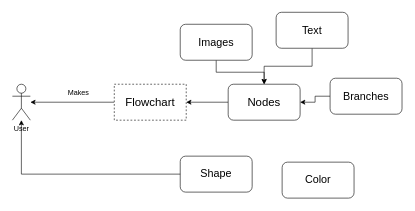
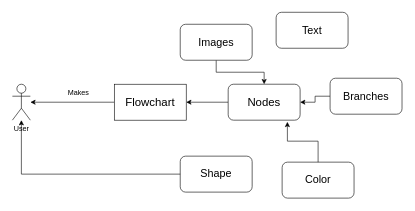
edge "Text" -> "Nodes": removed
node "Flowchart": style dashed -> solid
edge "Color" -> "Nodes": added
